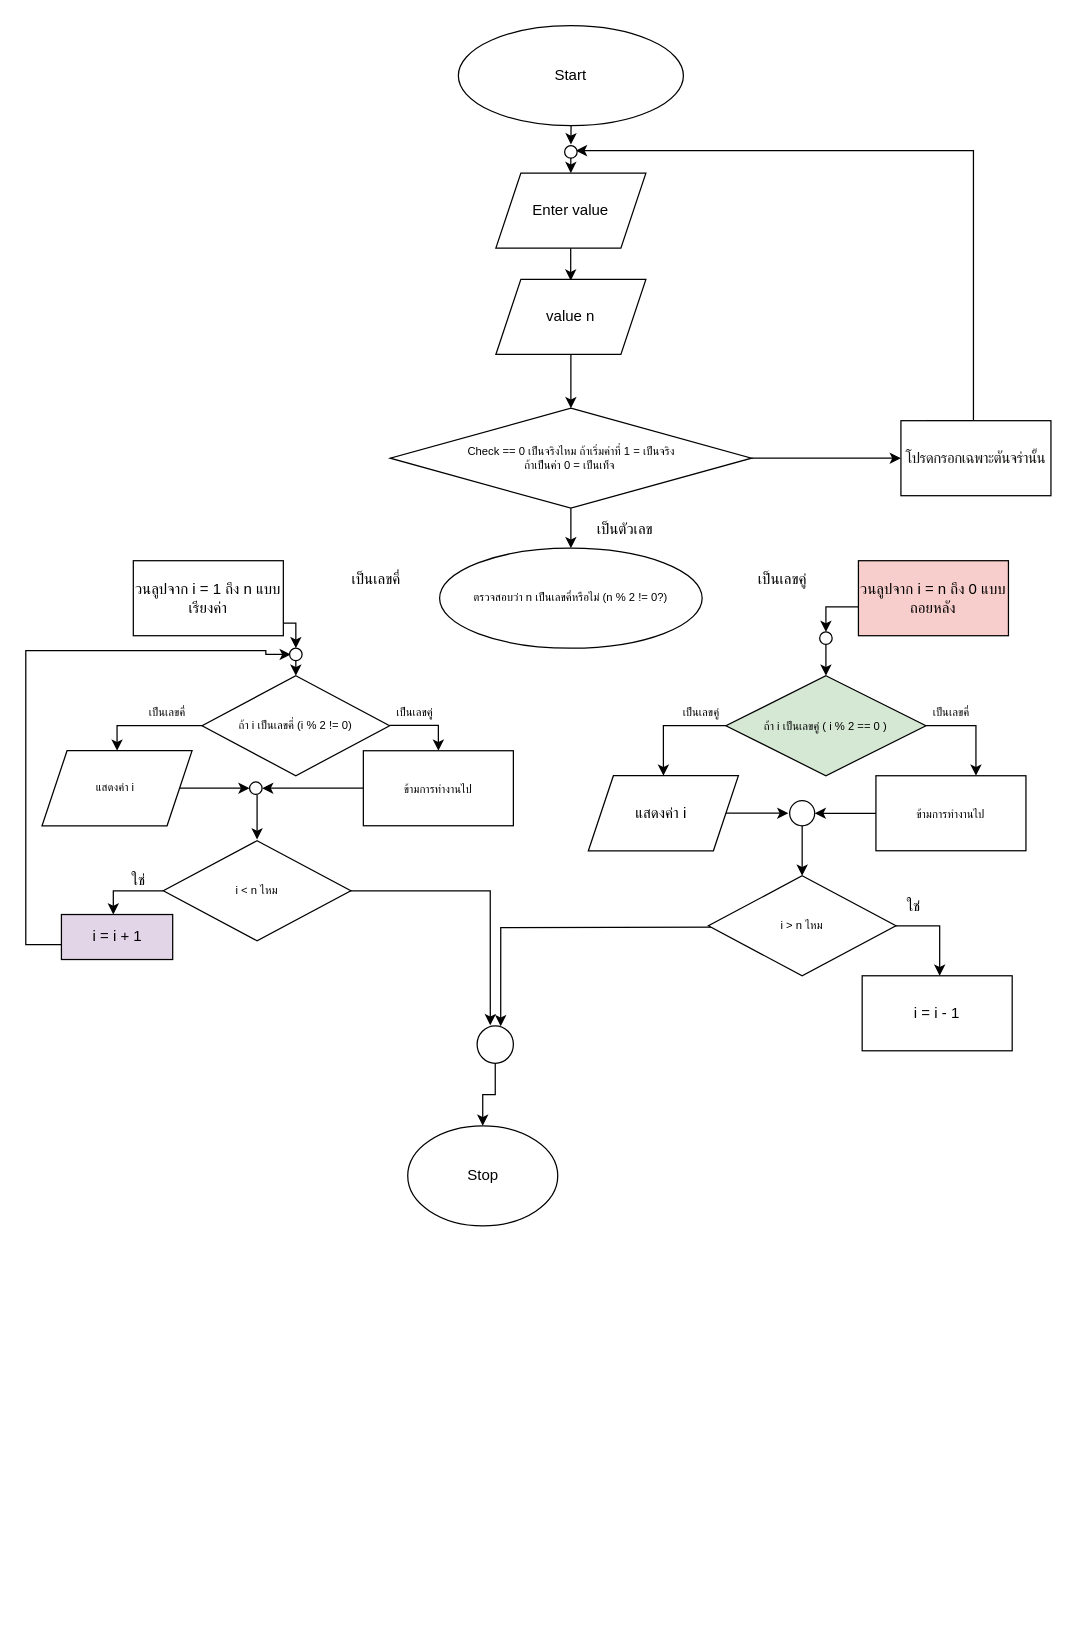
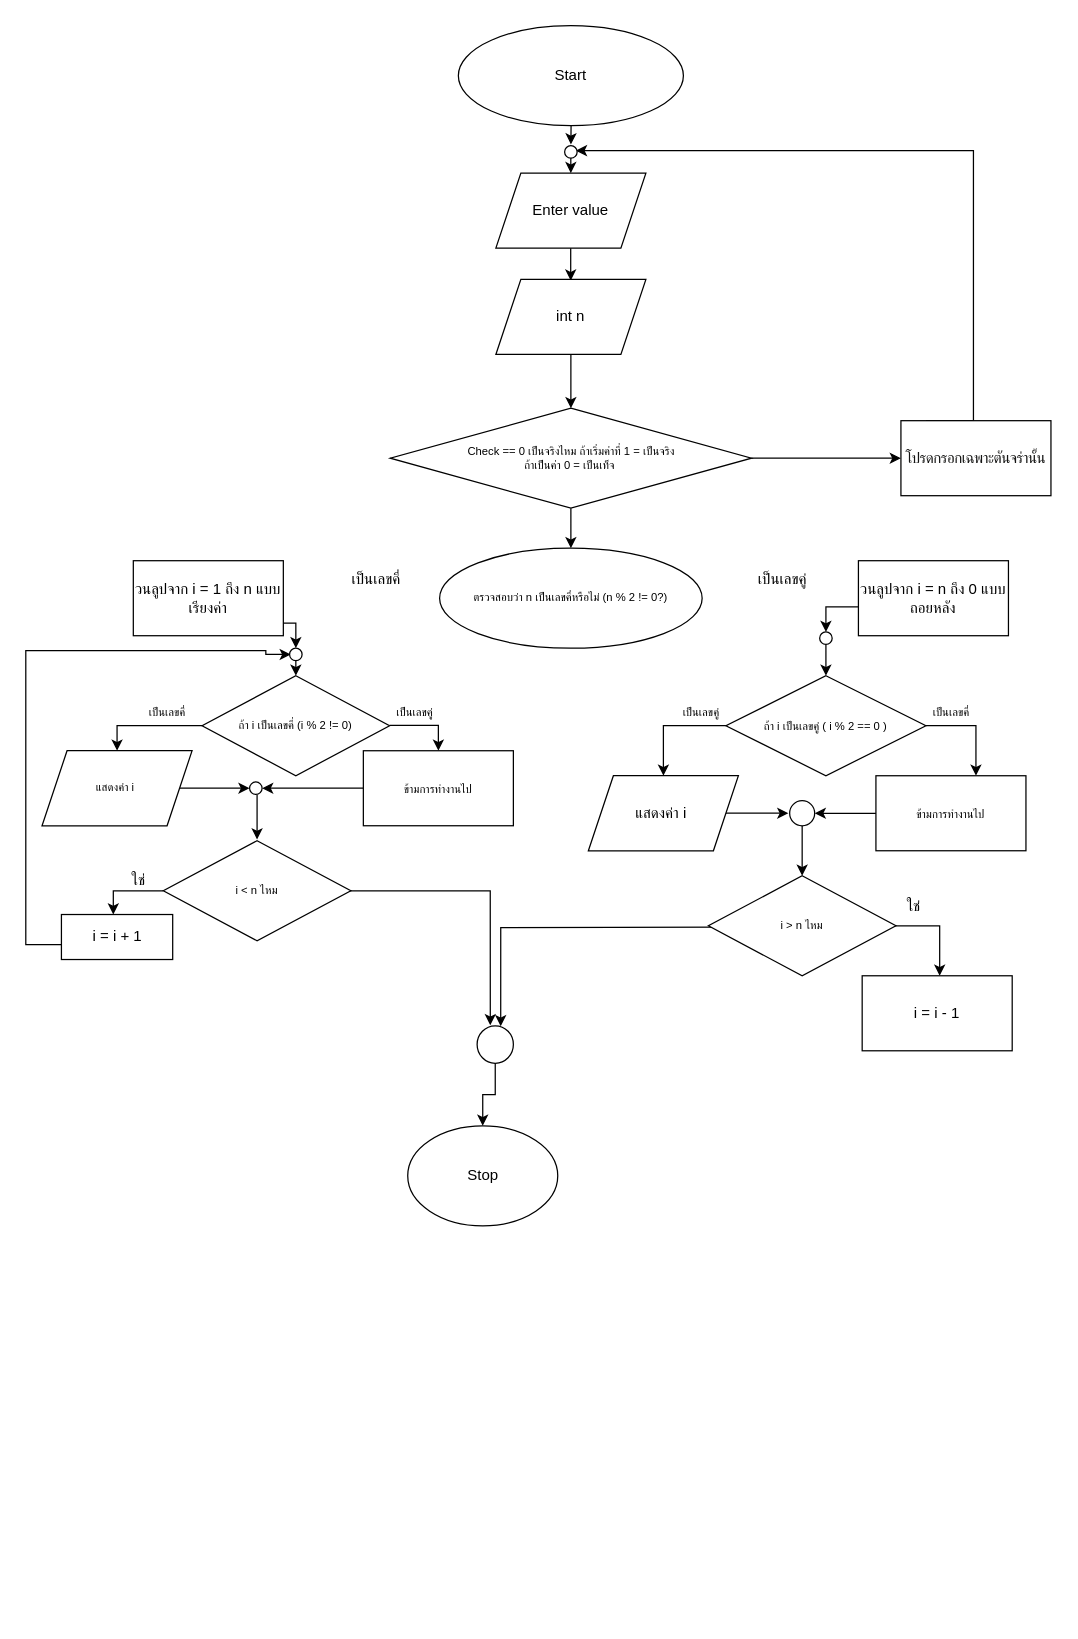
node "value n": label "value n" -> "int n"
node "เป็นตัวเลข": removed
node "วนลูปจาก i = n ถึง 0 แบบถอยหลัง": fillcolor #f8cecc -> #ffffff
node "ถ้า i เป็นเลขคู่ ( i % 2 == 0 )": fillcolor #d5e8d4 -> #ffffff
node "i = i + 1": fillcolor #e1d5e7 -> #ffffff
